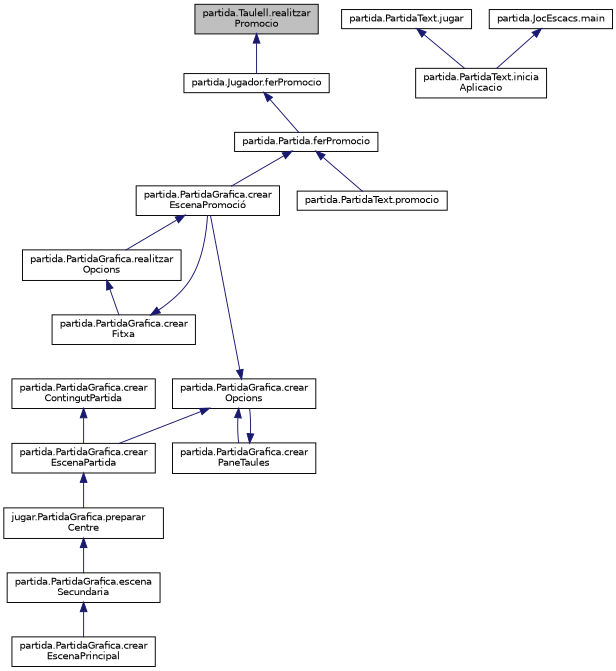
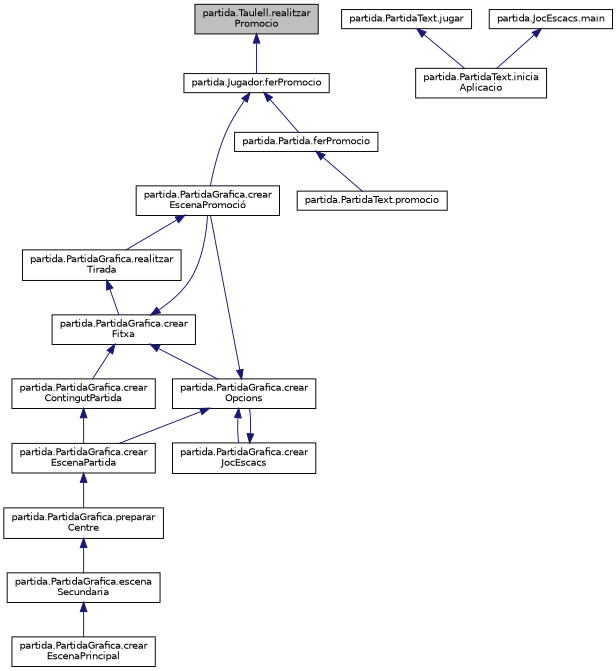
edge "partida.PartidaGrafica.crear EscenaPromoció" -> "partida.Partida.ferPromocio": now "partida.PartidaGrafica.crear EscenaPromoció" -> "partida.Jugador.ferPromocio"
node "partida.PartidaGrafica.realitzar Opcions": label "partida.PartidaGrafica.realitzar Opcions" -> "partida.PartidaGrafica.realitzar Tirada"
edge "partida.PartidaGrafica.crear Opcions" -> "partida.PartidaGrafica.crear Fitxa": added
edge "partida.PartidaGrafica.crear ContingutPartida" -> "partida.PartidaGrafica.crear Fitxa": added
node "partida.PartidaGrafica.crear PaneTaules": label "partida.PartidaGrafica.crear PaneTaules" -> "partida.PartidaGrafica.crear JocEscacs"
node "jugar.PartidaGrafica.preparar Centre": label "jugar.PartidaGrafica.preparar Centre" -> "partida.PartidaGrafica.preparar Centre"
